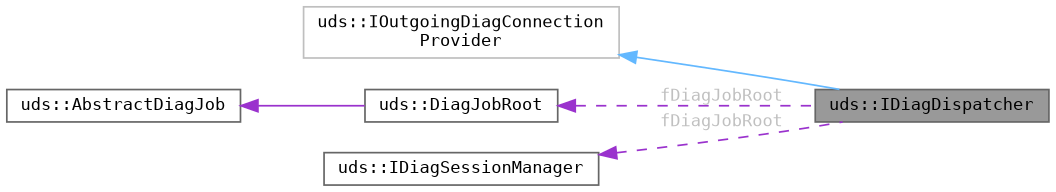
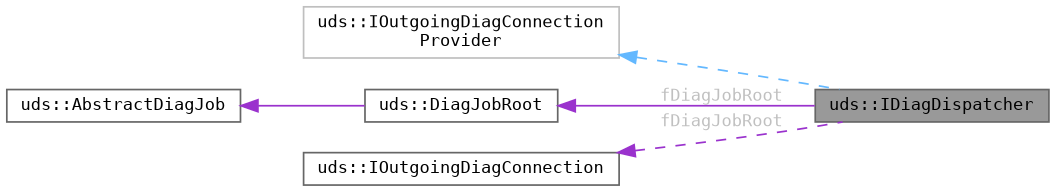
edge "uds::IDiagDispatcher" -> "uds::IOutgoingDiagConnection Provider": style solid -> dashed
edge "uds::IDiagDispatcher" -> "uds::DiagJobRoot": style dashed -> solid
node "uds::IDiagSessionManager": label "uds::IDiagSessionManager" -> "uds::IOutgoingDiagConnection"
